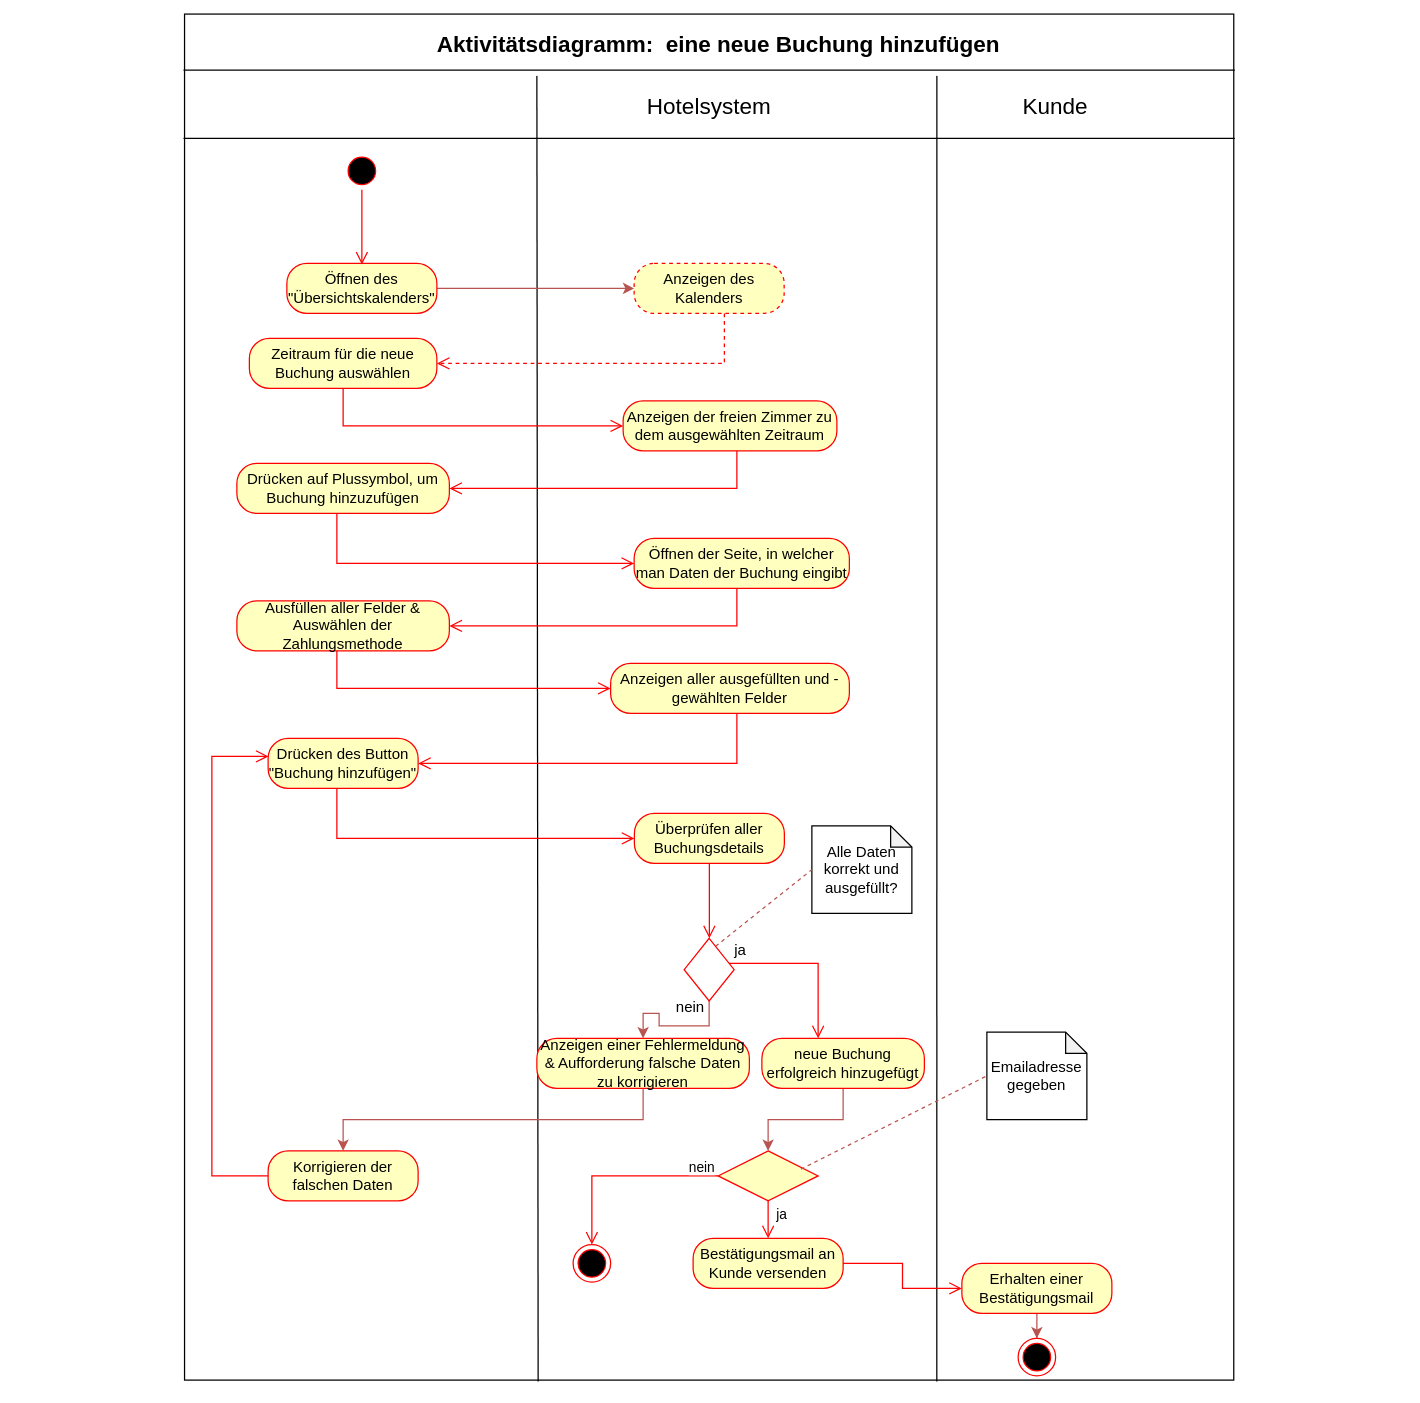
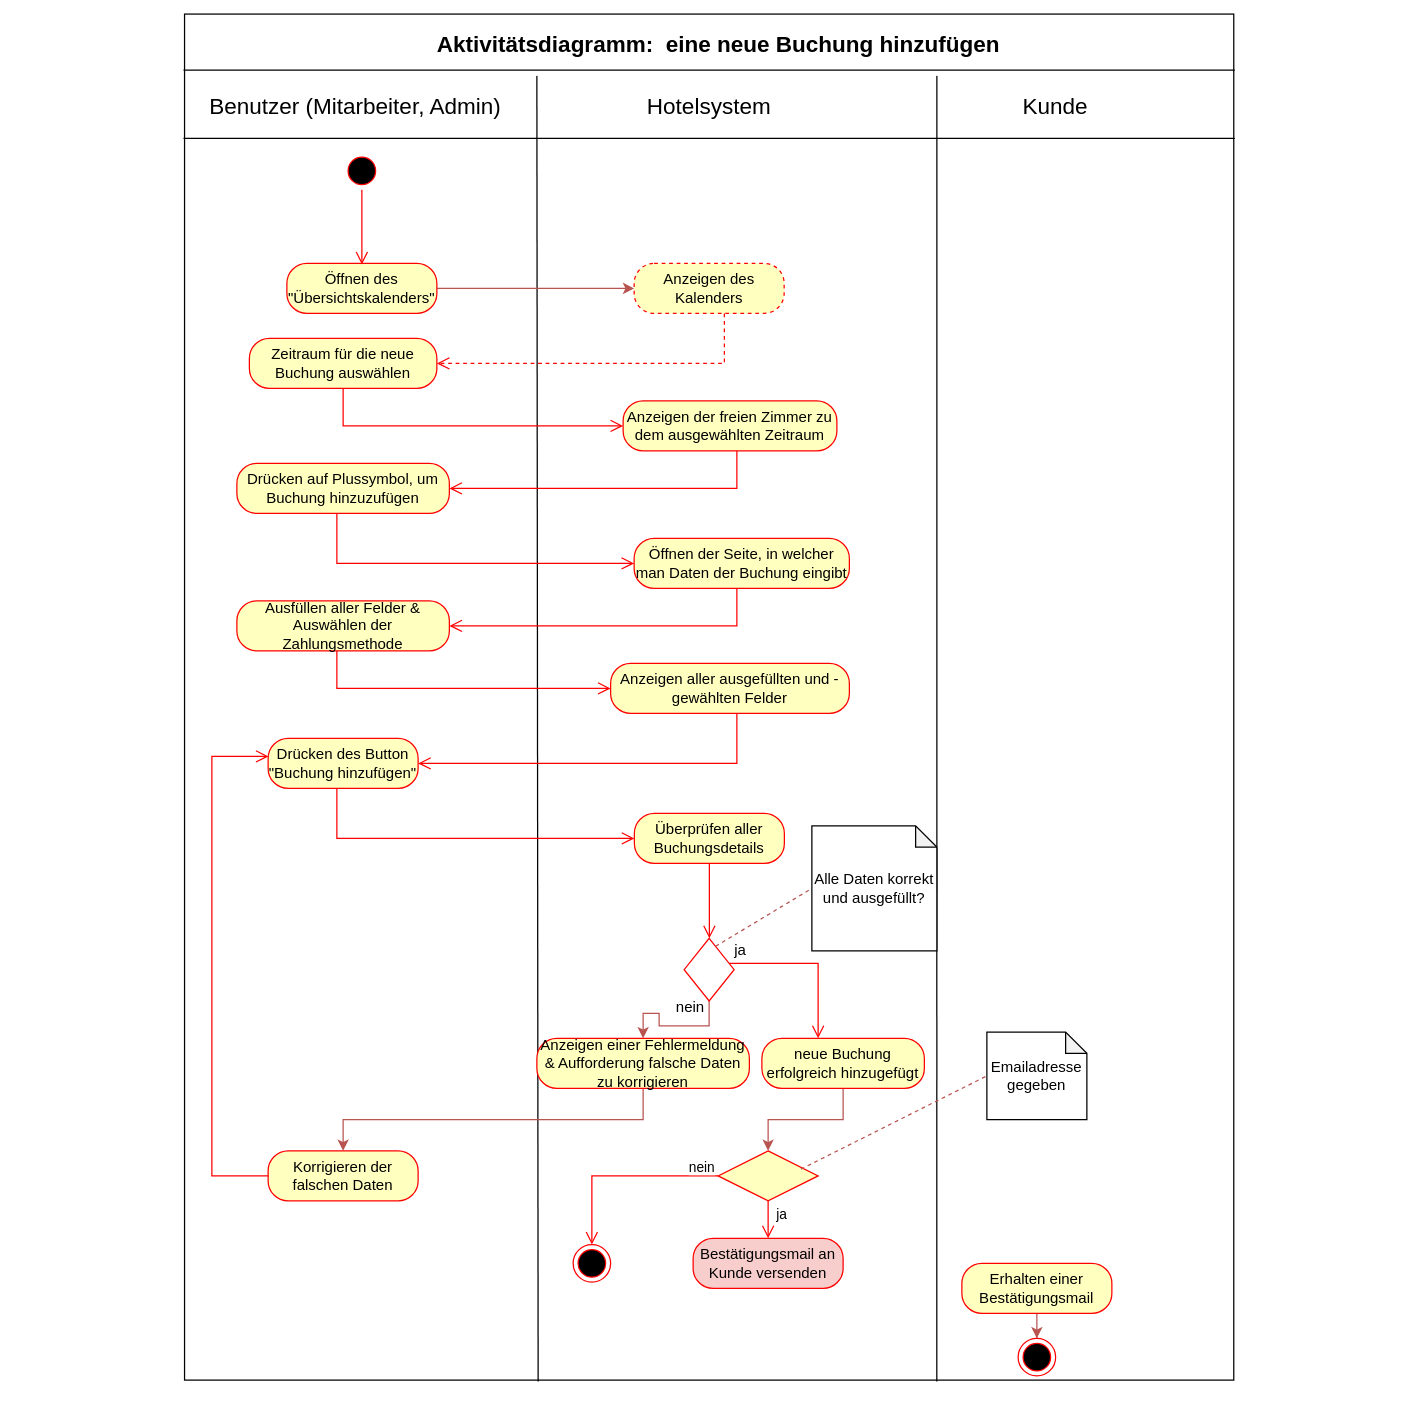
node "Benutzer (Mitarbeiter, Admin)": added
node "Alle Daten korrekt und ausgefüllt?": size 100x88 -> 125x125
node "Bestätigungsmail an Kunde versenden": fillcolor #ffffc0 -> #f8cecc
edge "Bestätigungsmail an Kunde versenden" -> "Erhalten einer Bestätigungsmail": removed
